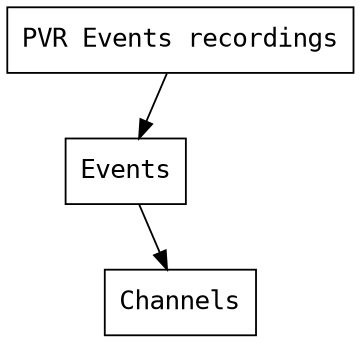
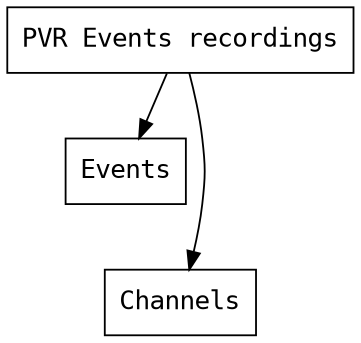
edge "Events" -> "Channels": now "PVR Events recordings" -> "Channels"
